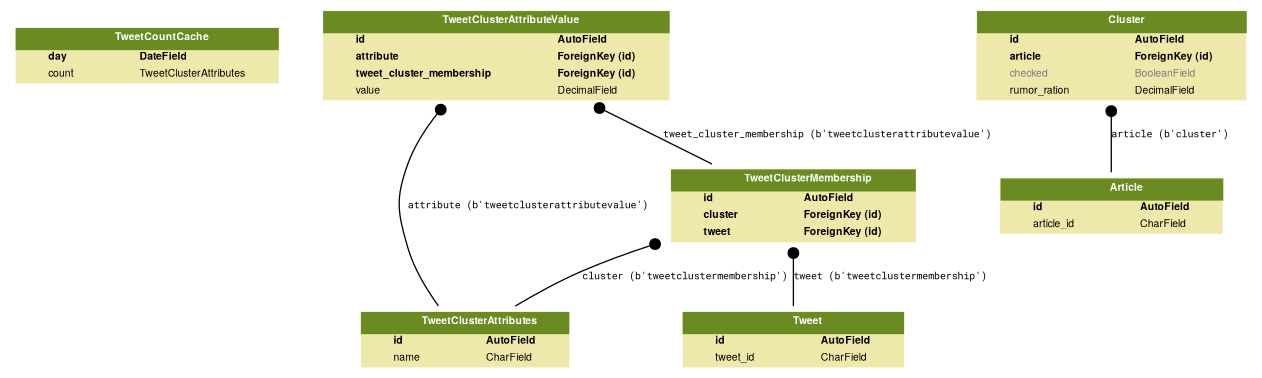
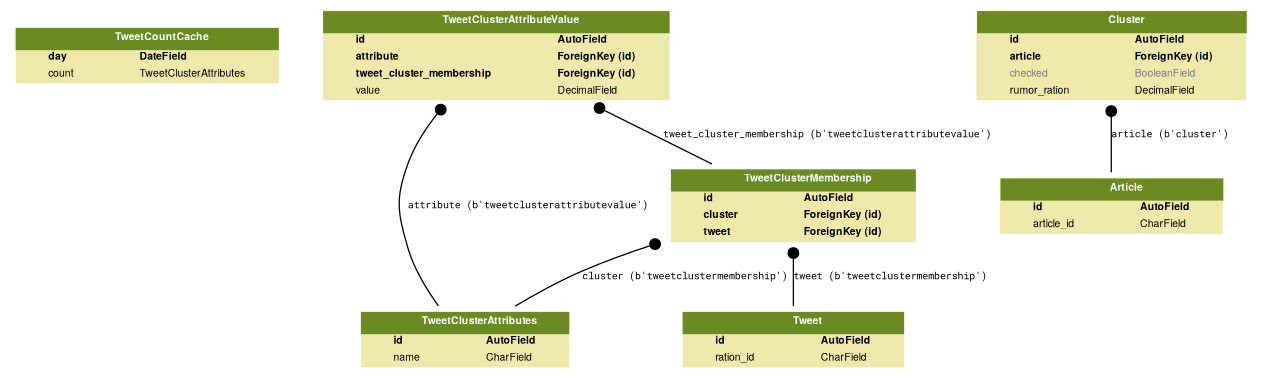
node "Tweet": text "tweet_id" -> "ration_id"
